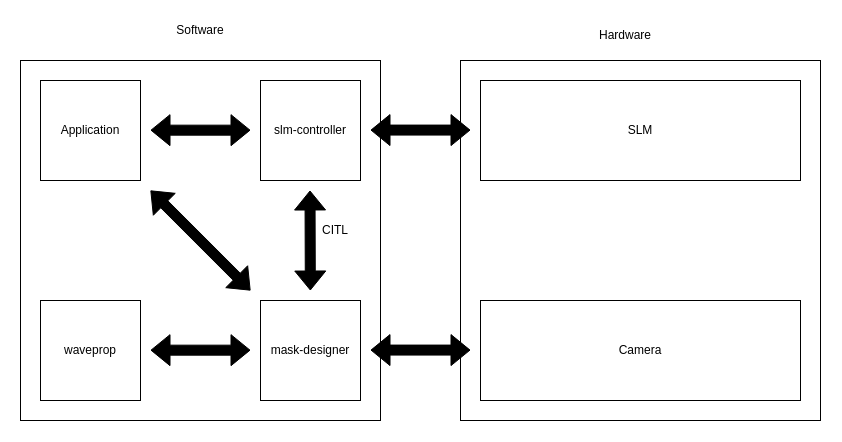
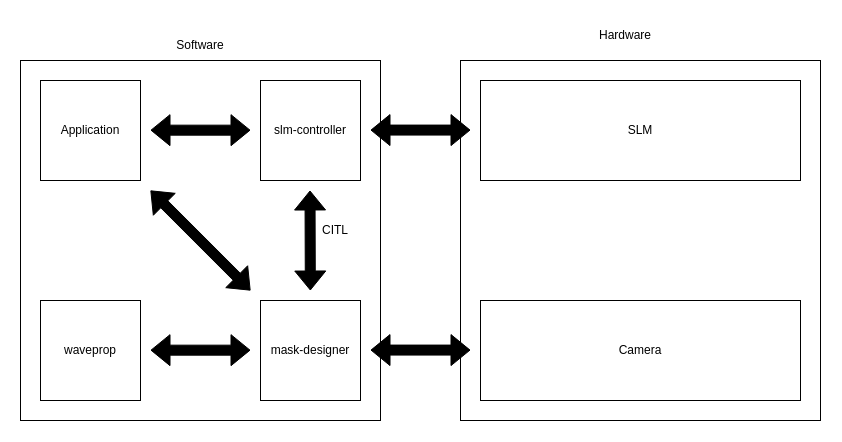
node "Software": moved (201, 31) -> (201, 46)
